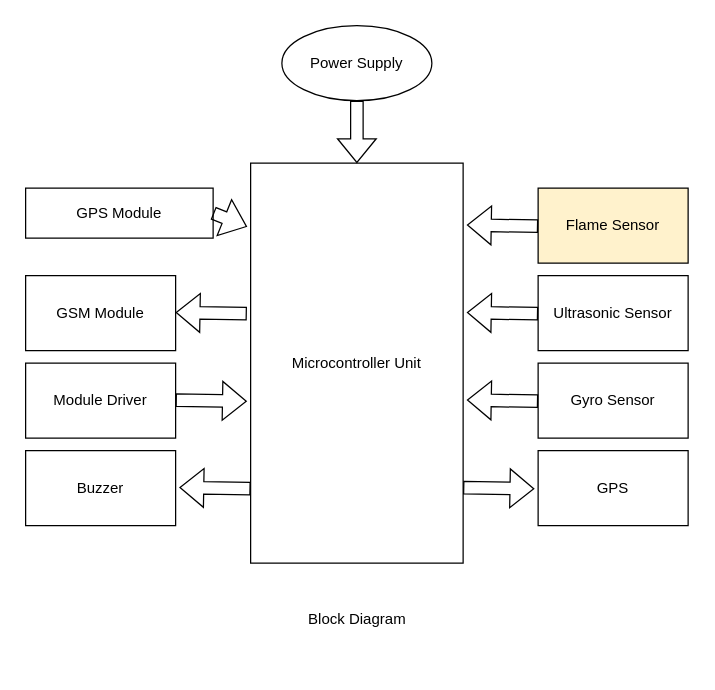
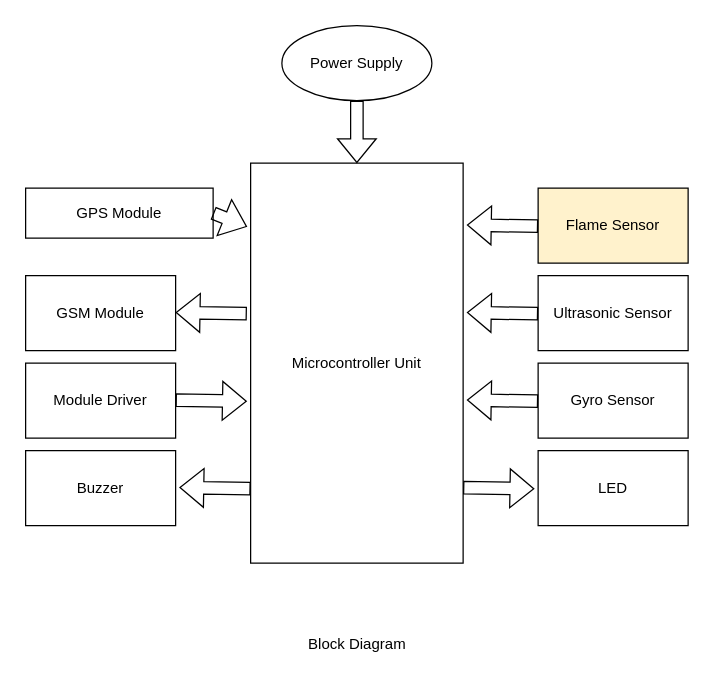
node "GPS": label "GPS" -> "LED"
node "Block Diagram": moved (357, 619) -> (357, 644)
